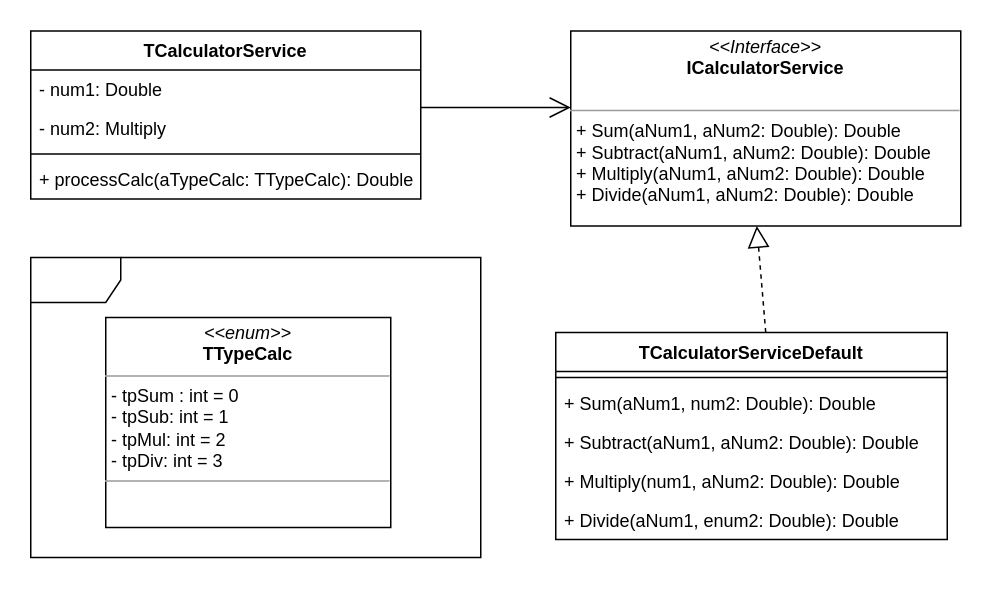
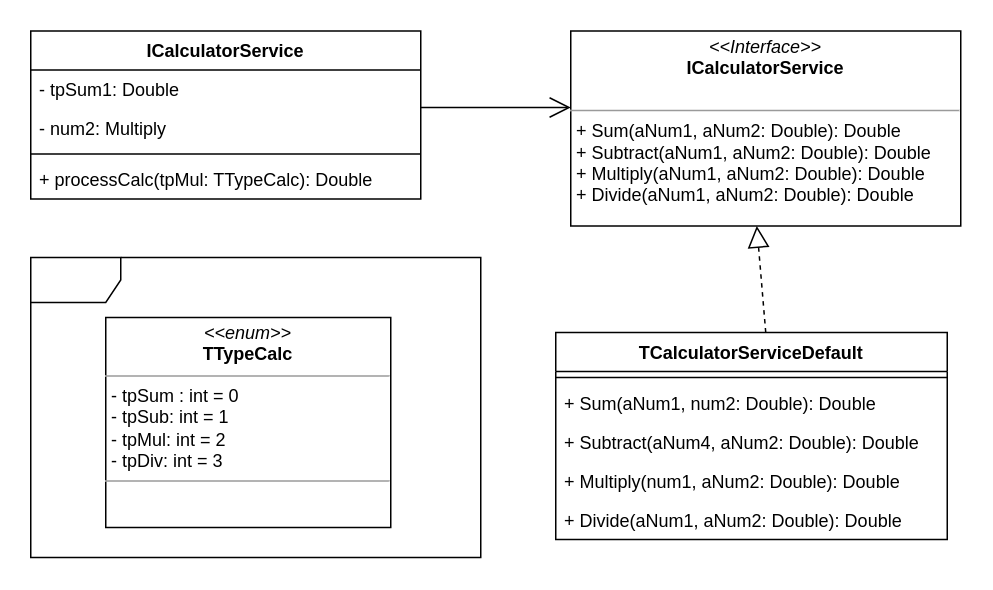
node "TCalculatorService": label "TCalculatorService" -> "ICalculatorService"
node "- num1: Double": label "- num1: Double" -> "- tpSum1: Double"
node "+ processCalc(aTypeCalc: TTypeCalc): Double": label "+ processCalc(aTypeCalc: TTypeCalc): Double" -> "+ processCalc(tpMul: TTypeCalc): Double"
node "+ Subtract(aNum1, aNum2: Double): Double": label "+ Subtract(aNum1, aNum2: Double): Double" -> "+ Subtract(aNum4, aNum2: Double): Double"
node "+ Divide(aNum1, enum2: Double): Double": label "+ Divide(aNum1, enum2: Double): Double" -> "+ Divide(aNum1, aNum2: Double): Double"
